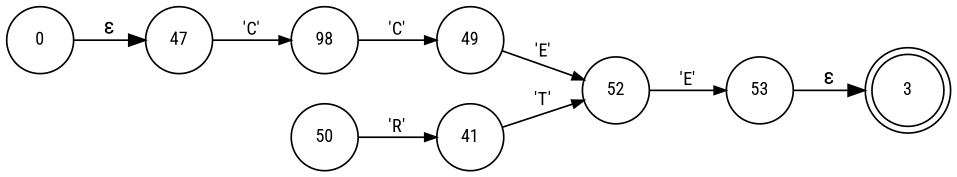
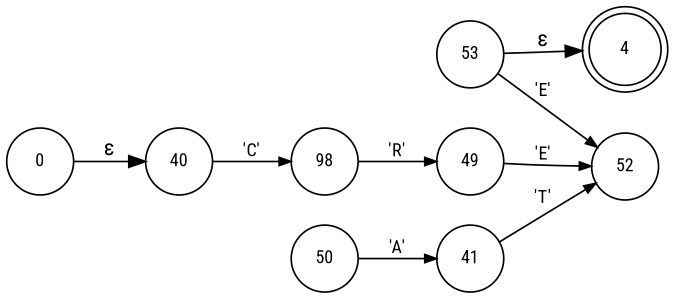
edge "98" -> "49": label "'C'" -> "'R'"
node "47": label "47" -> "40"
edge "52" -> "53": reversed
node "3": label "3" -> "4"
edge "50" -> "41": label "'R'" -> "'A'"
